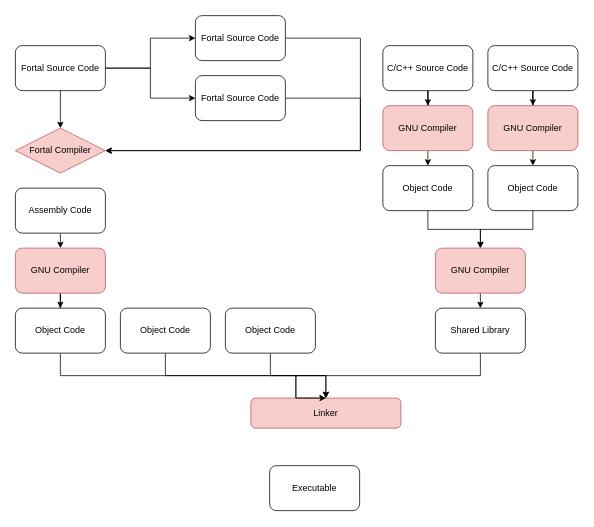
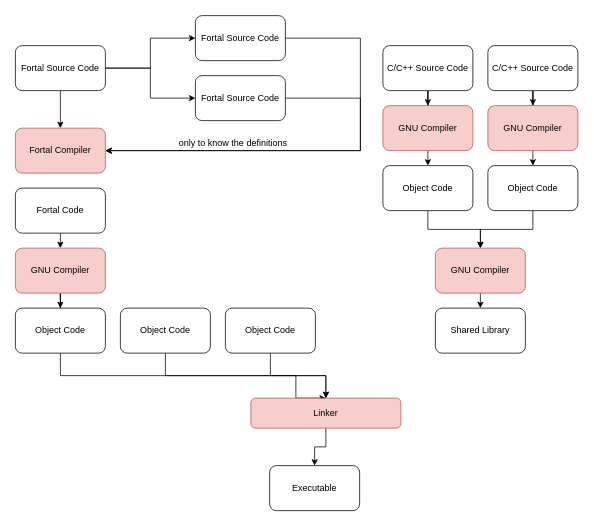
node "only to know the definitions": added
node "Fortal Compiler": shape diamond -> rounded rectangle
node "Assembly Code": label "Assembly Code" -> "Fortal Code"
edge "Shared Library" -> "Linker": removed
edge "Linker" -> "Executable": added
